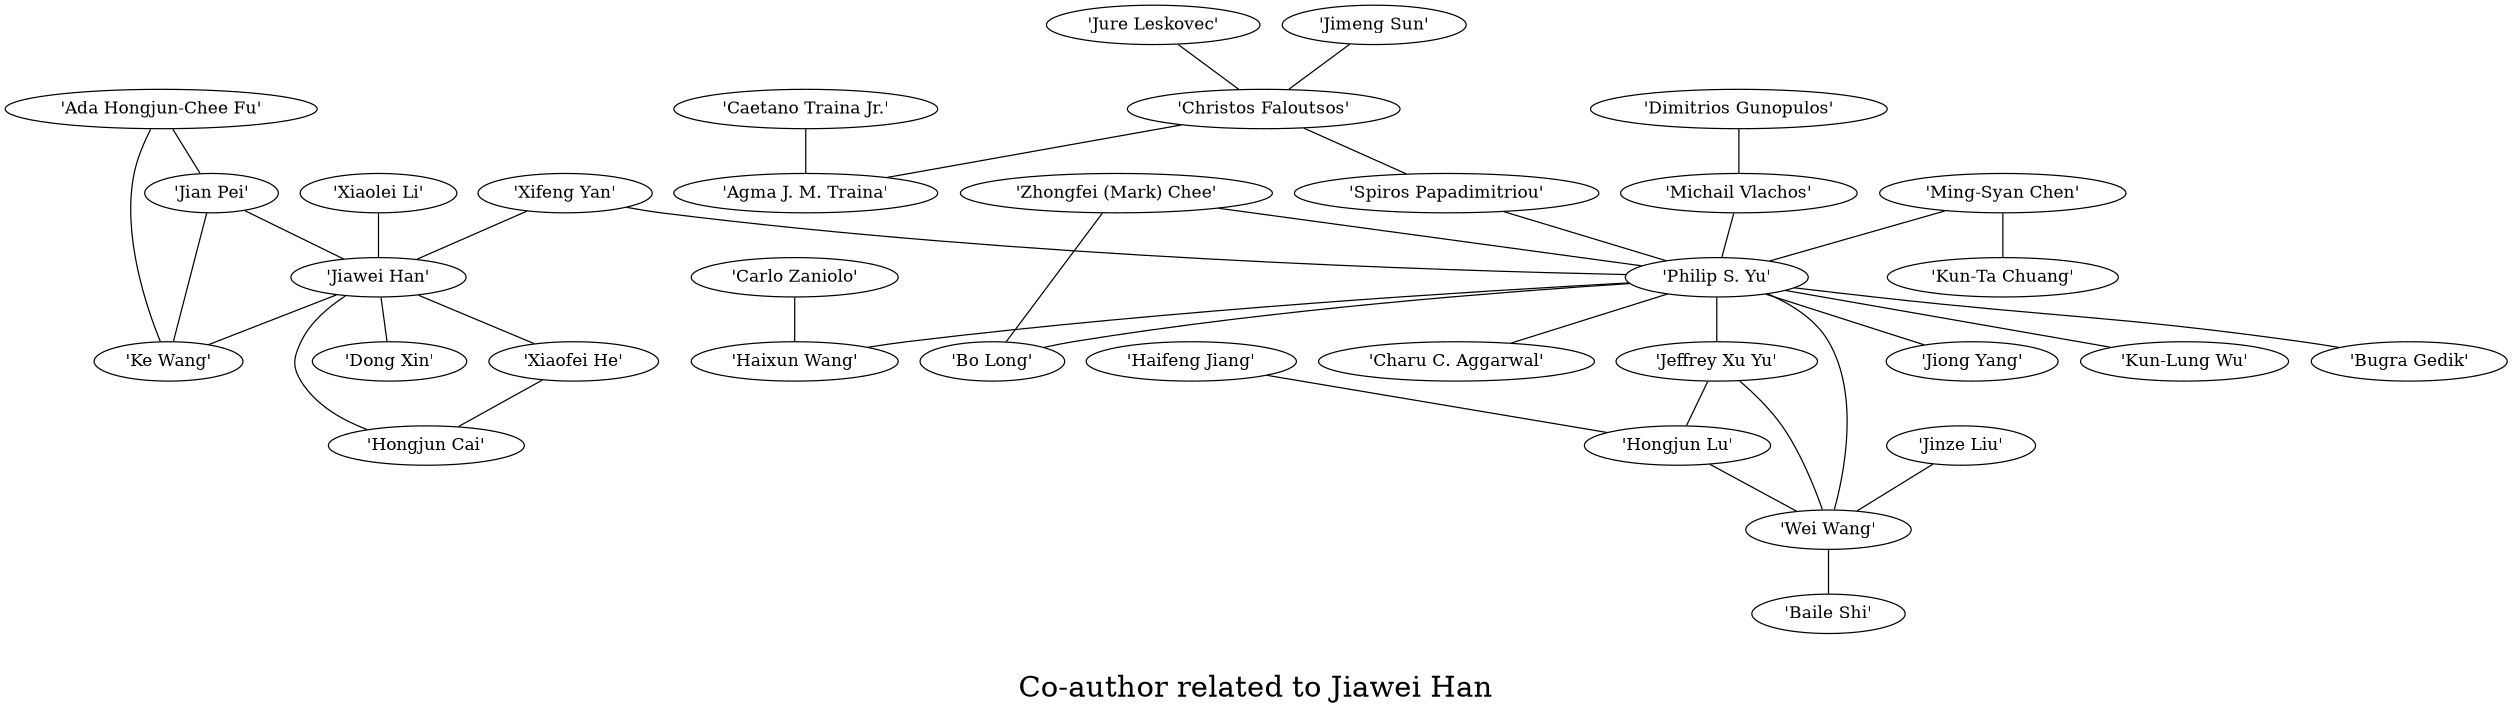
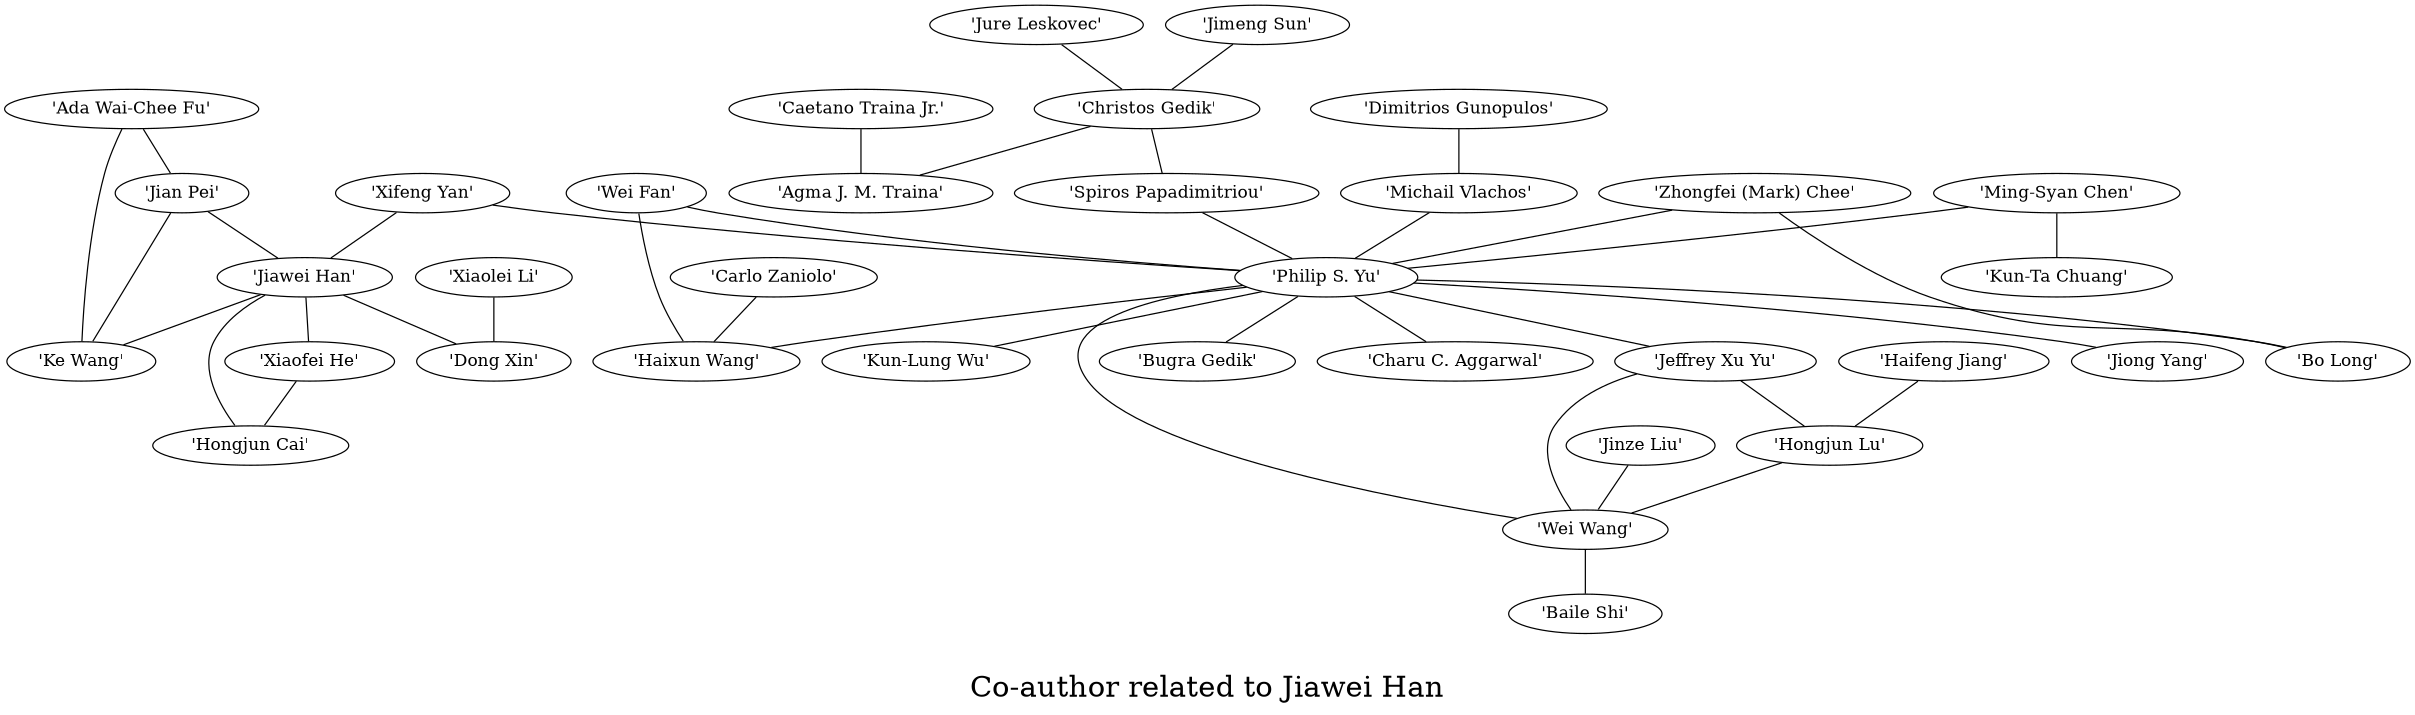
node "'Ada Hongjun-Chee Fu'": label "'Ada Hongjun-Chee Fu'" -> "'Ada Wai-Chee Fu'"
node "'Christos Faloutsos'": label "'Christos Faloutsos'" -> "'Christos Gedik'"
node "'Wei Fan'": added
edge "'Xiaolei Li'" -- "'Jiawei Han'": now "'Xiaolei Li'" -- "'Dong Xin'"
